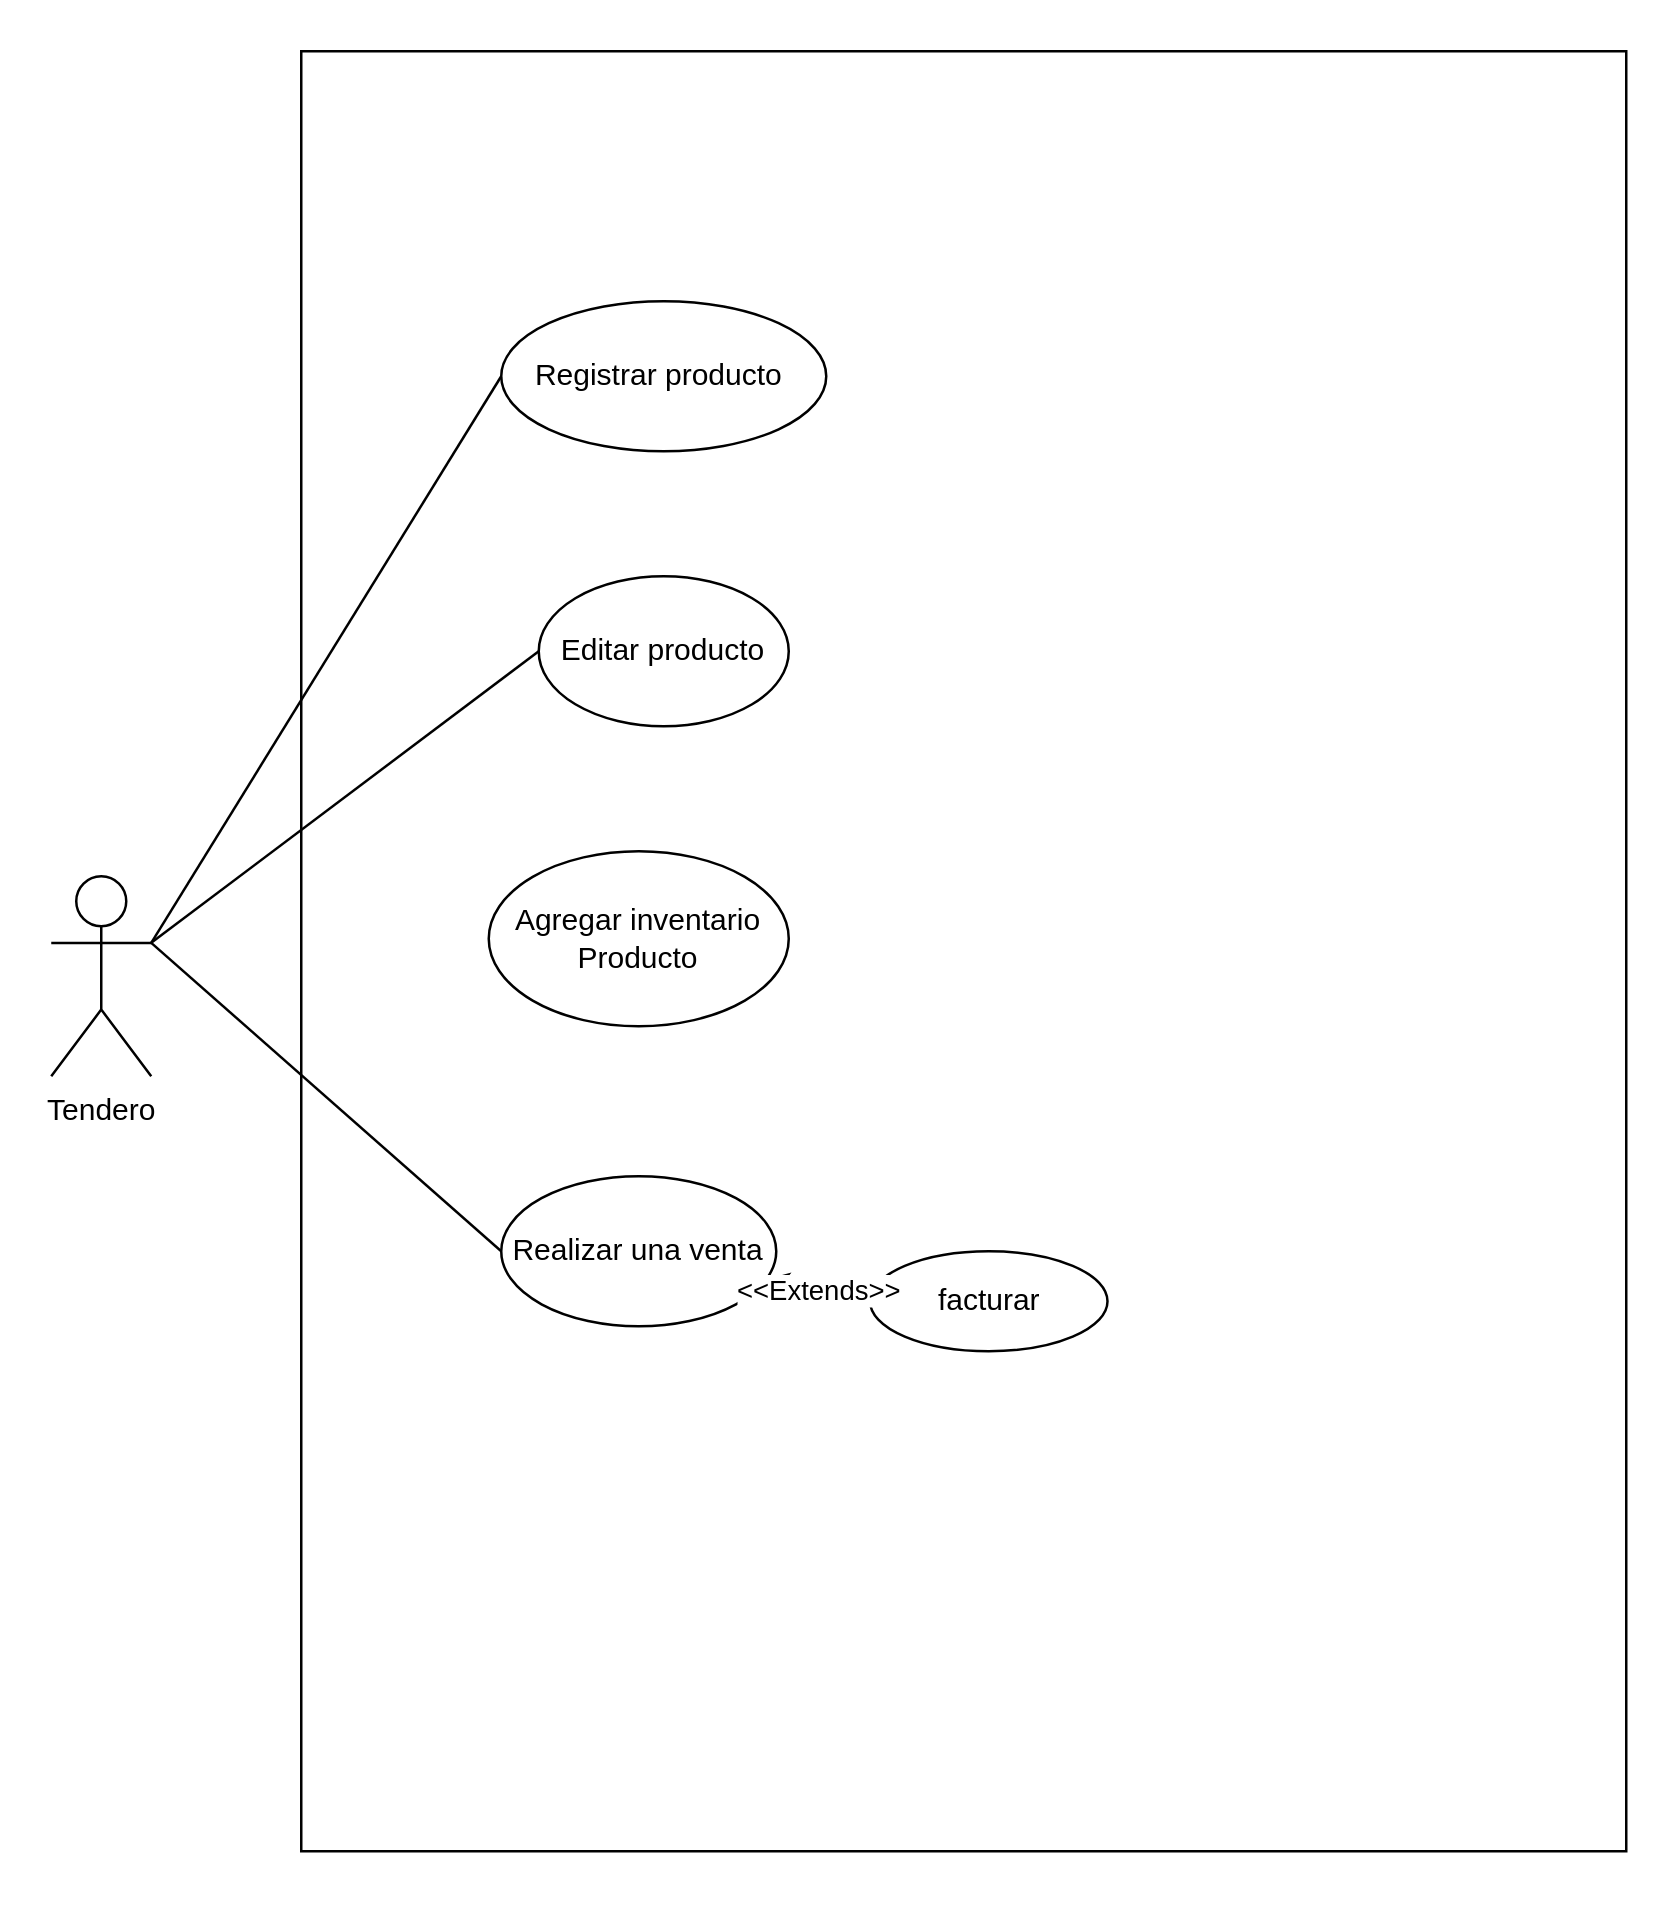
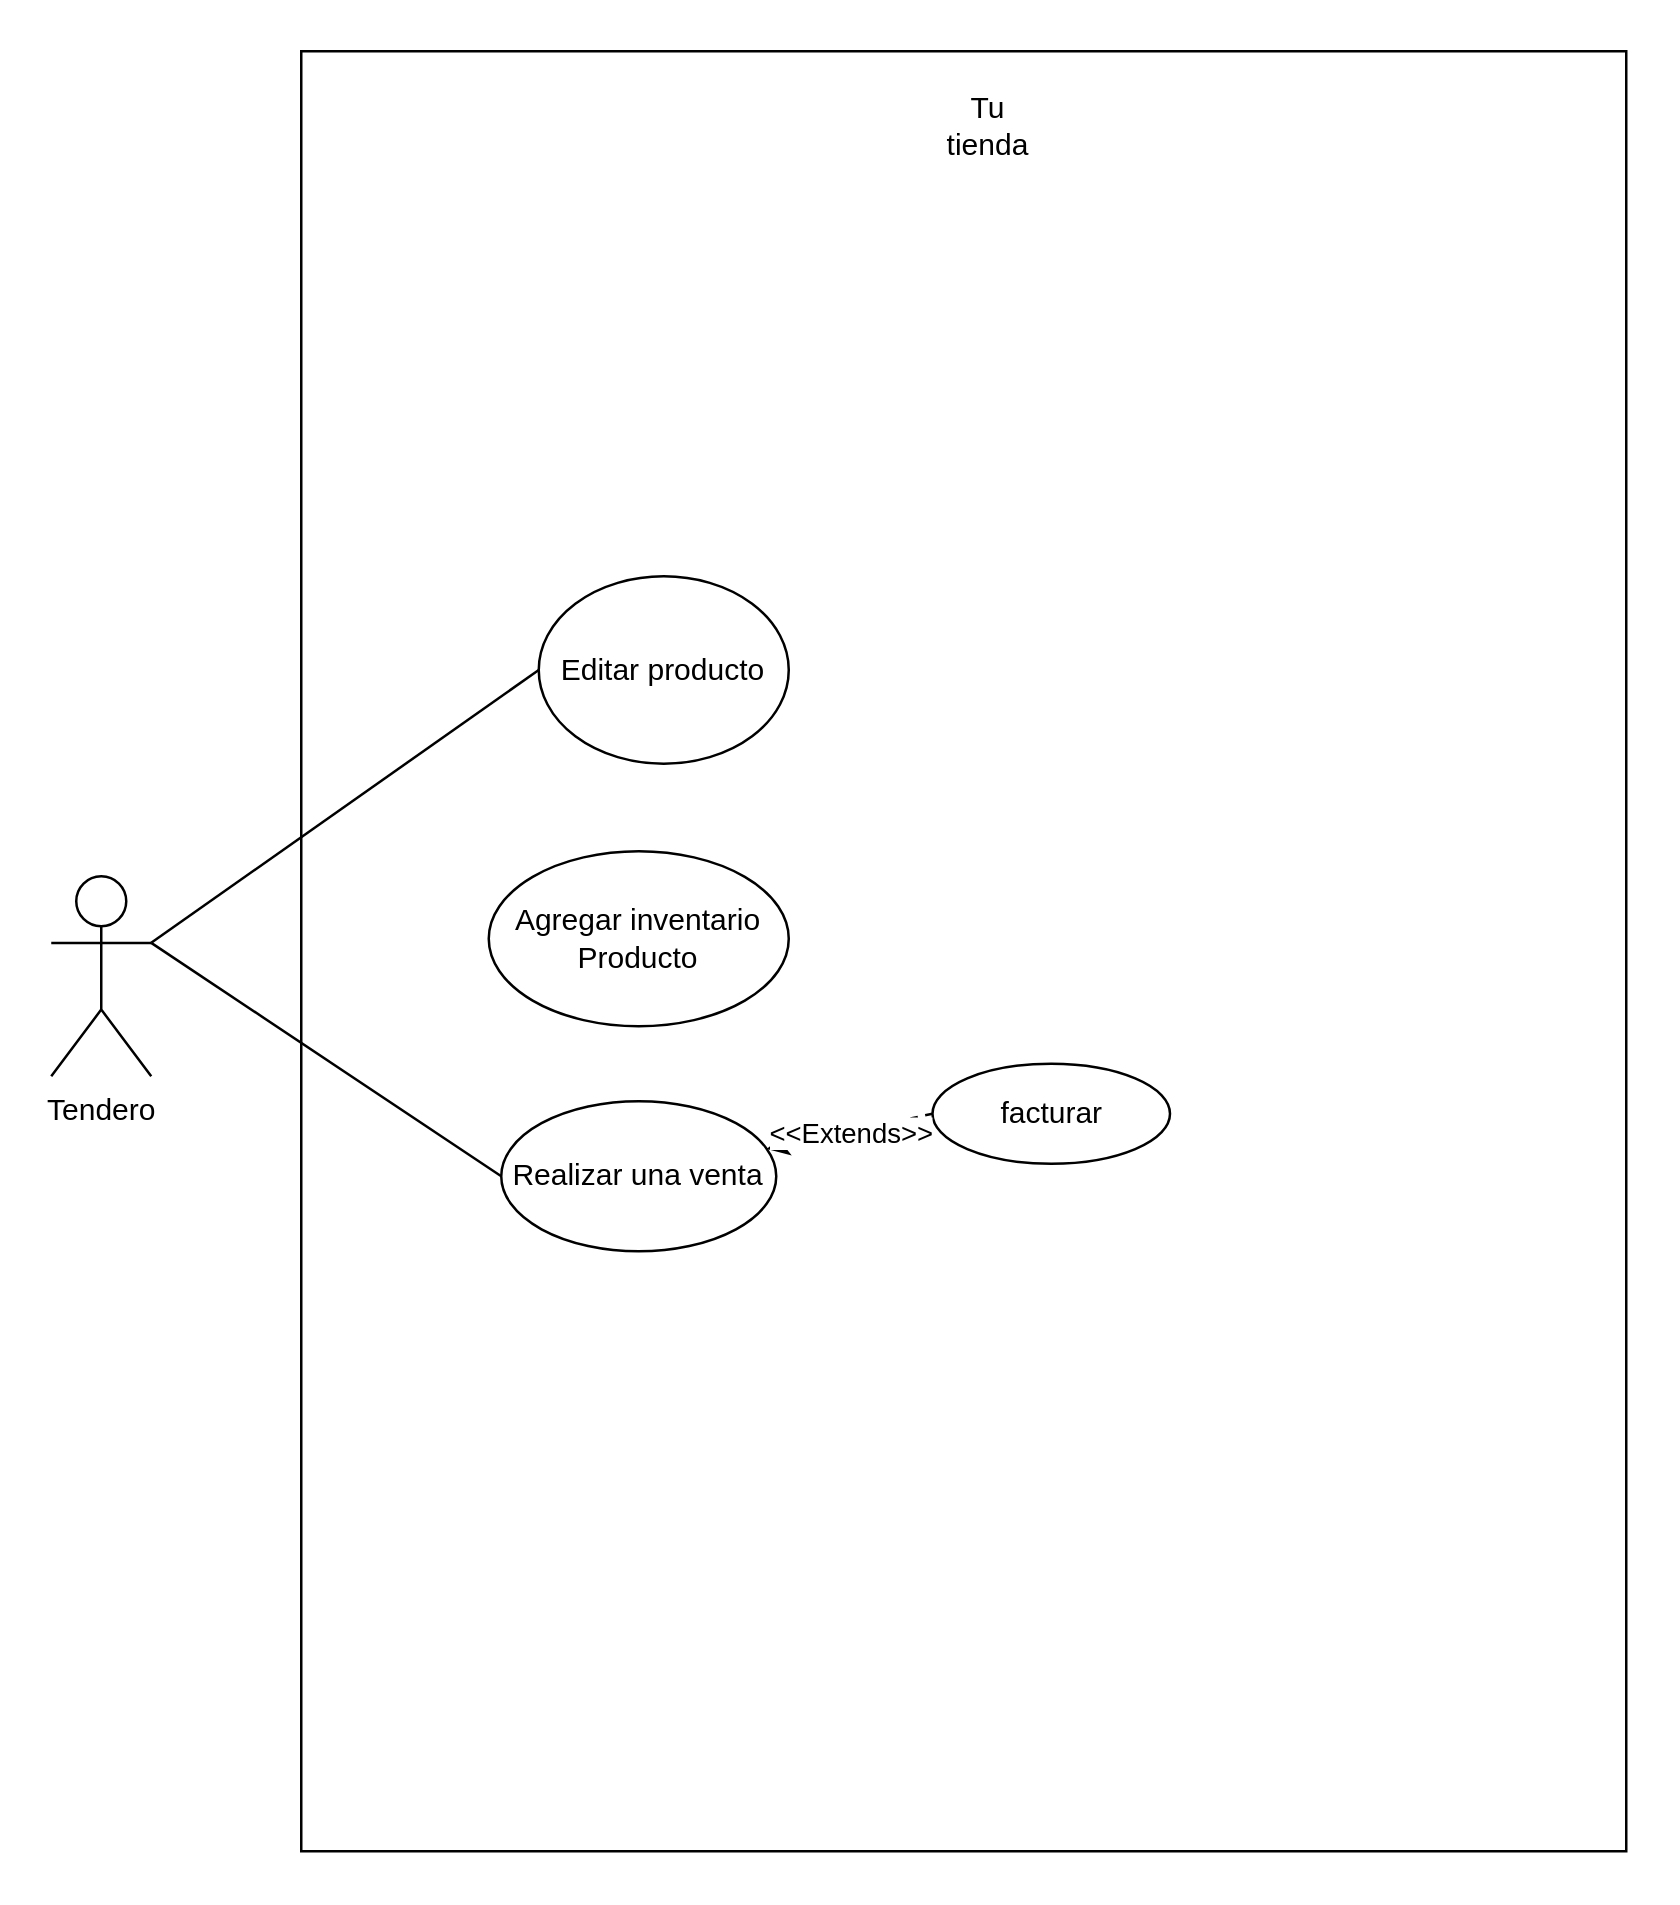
node "Tu tienda": added
node "Registrar producto": removed
node "Editar producto": size 250x150 -> 250x188
edge "Registrar producto" -- "Tendero": removed
node "Realizar una venta": moved (639, 1251) -> (639, 1176)
node "facturar": moved (989, 1301) -> (1051, 1114)
